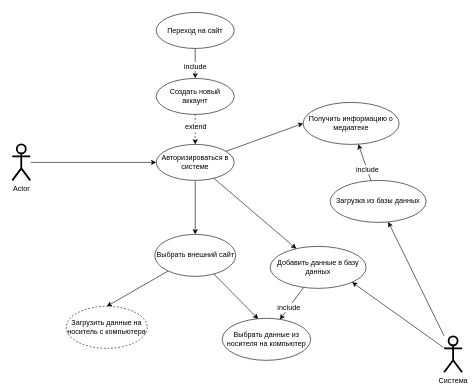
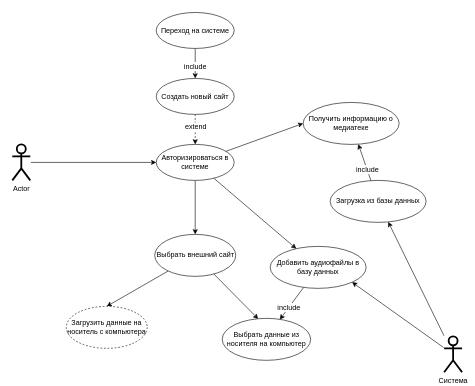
node "Переход на сайт": label "Переход на сайт" -> "Переход на системе"
node "Создать новый аккаунт": label "Создать новый аккаунт" -> "Создать новый сайт"
node "Добавить данные в базу данных": label "Добавить данные в базу данных" -> "Добавить аудиофайлы в базу данных"
